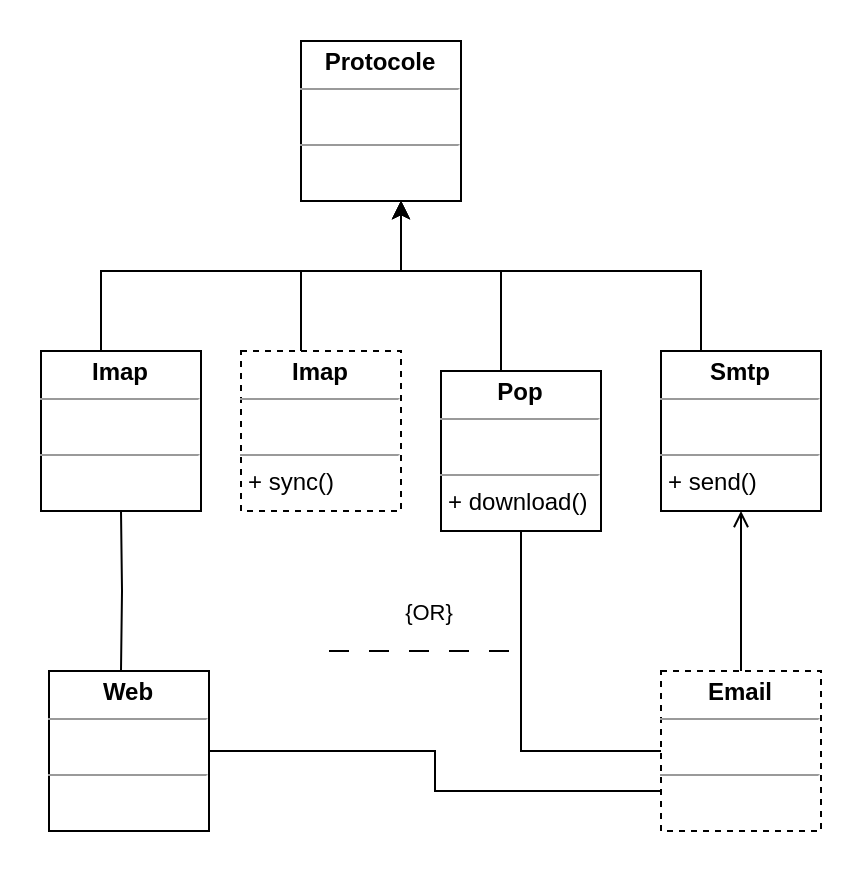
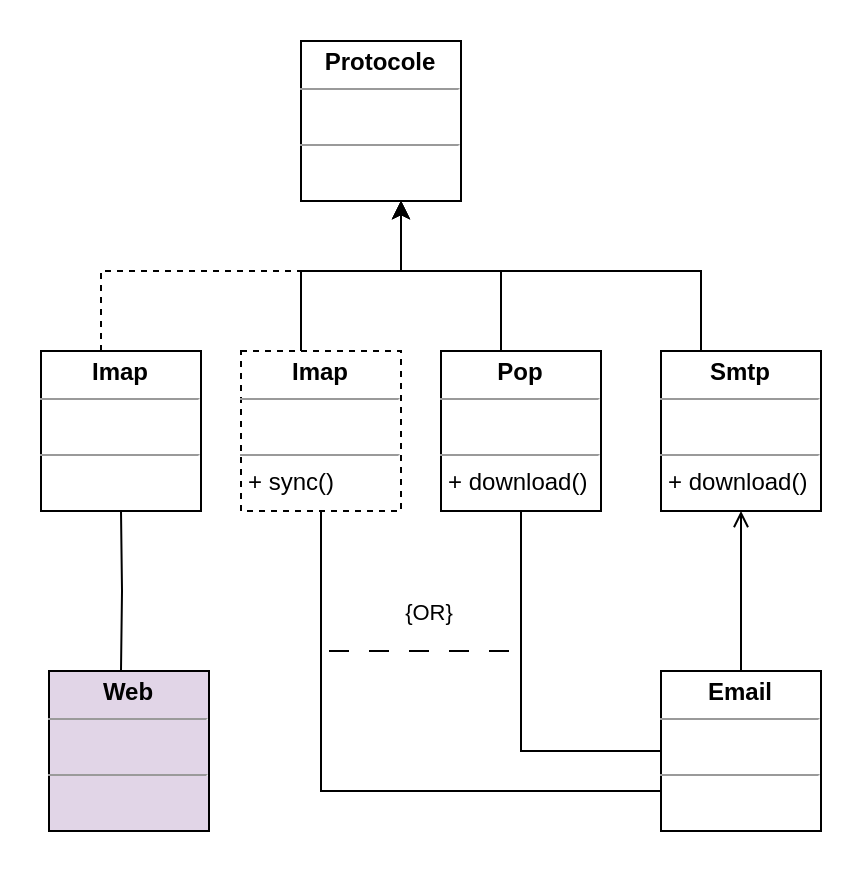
edge "Imap" -> "Protocole": style solid -> dashed
node "Smtp + send()": label "Smtp + send()" -> "Smtp + download()"
node "Pop + download()": moved (521, 451) -> (521, 431)
node "Web": fillcolor #ffffff -> #e1d5e7
edge "Web" -- "Email": now "Imap + sync()" -- "Email"
node "Email": style dashed -> solid
